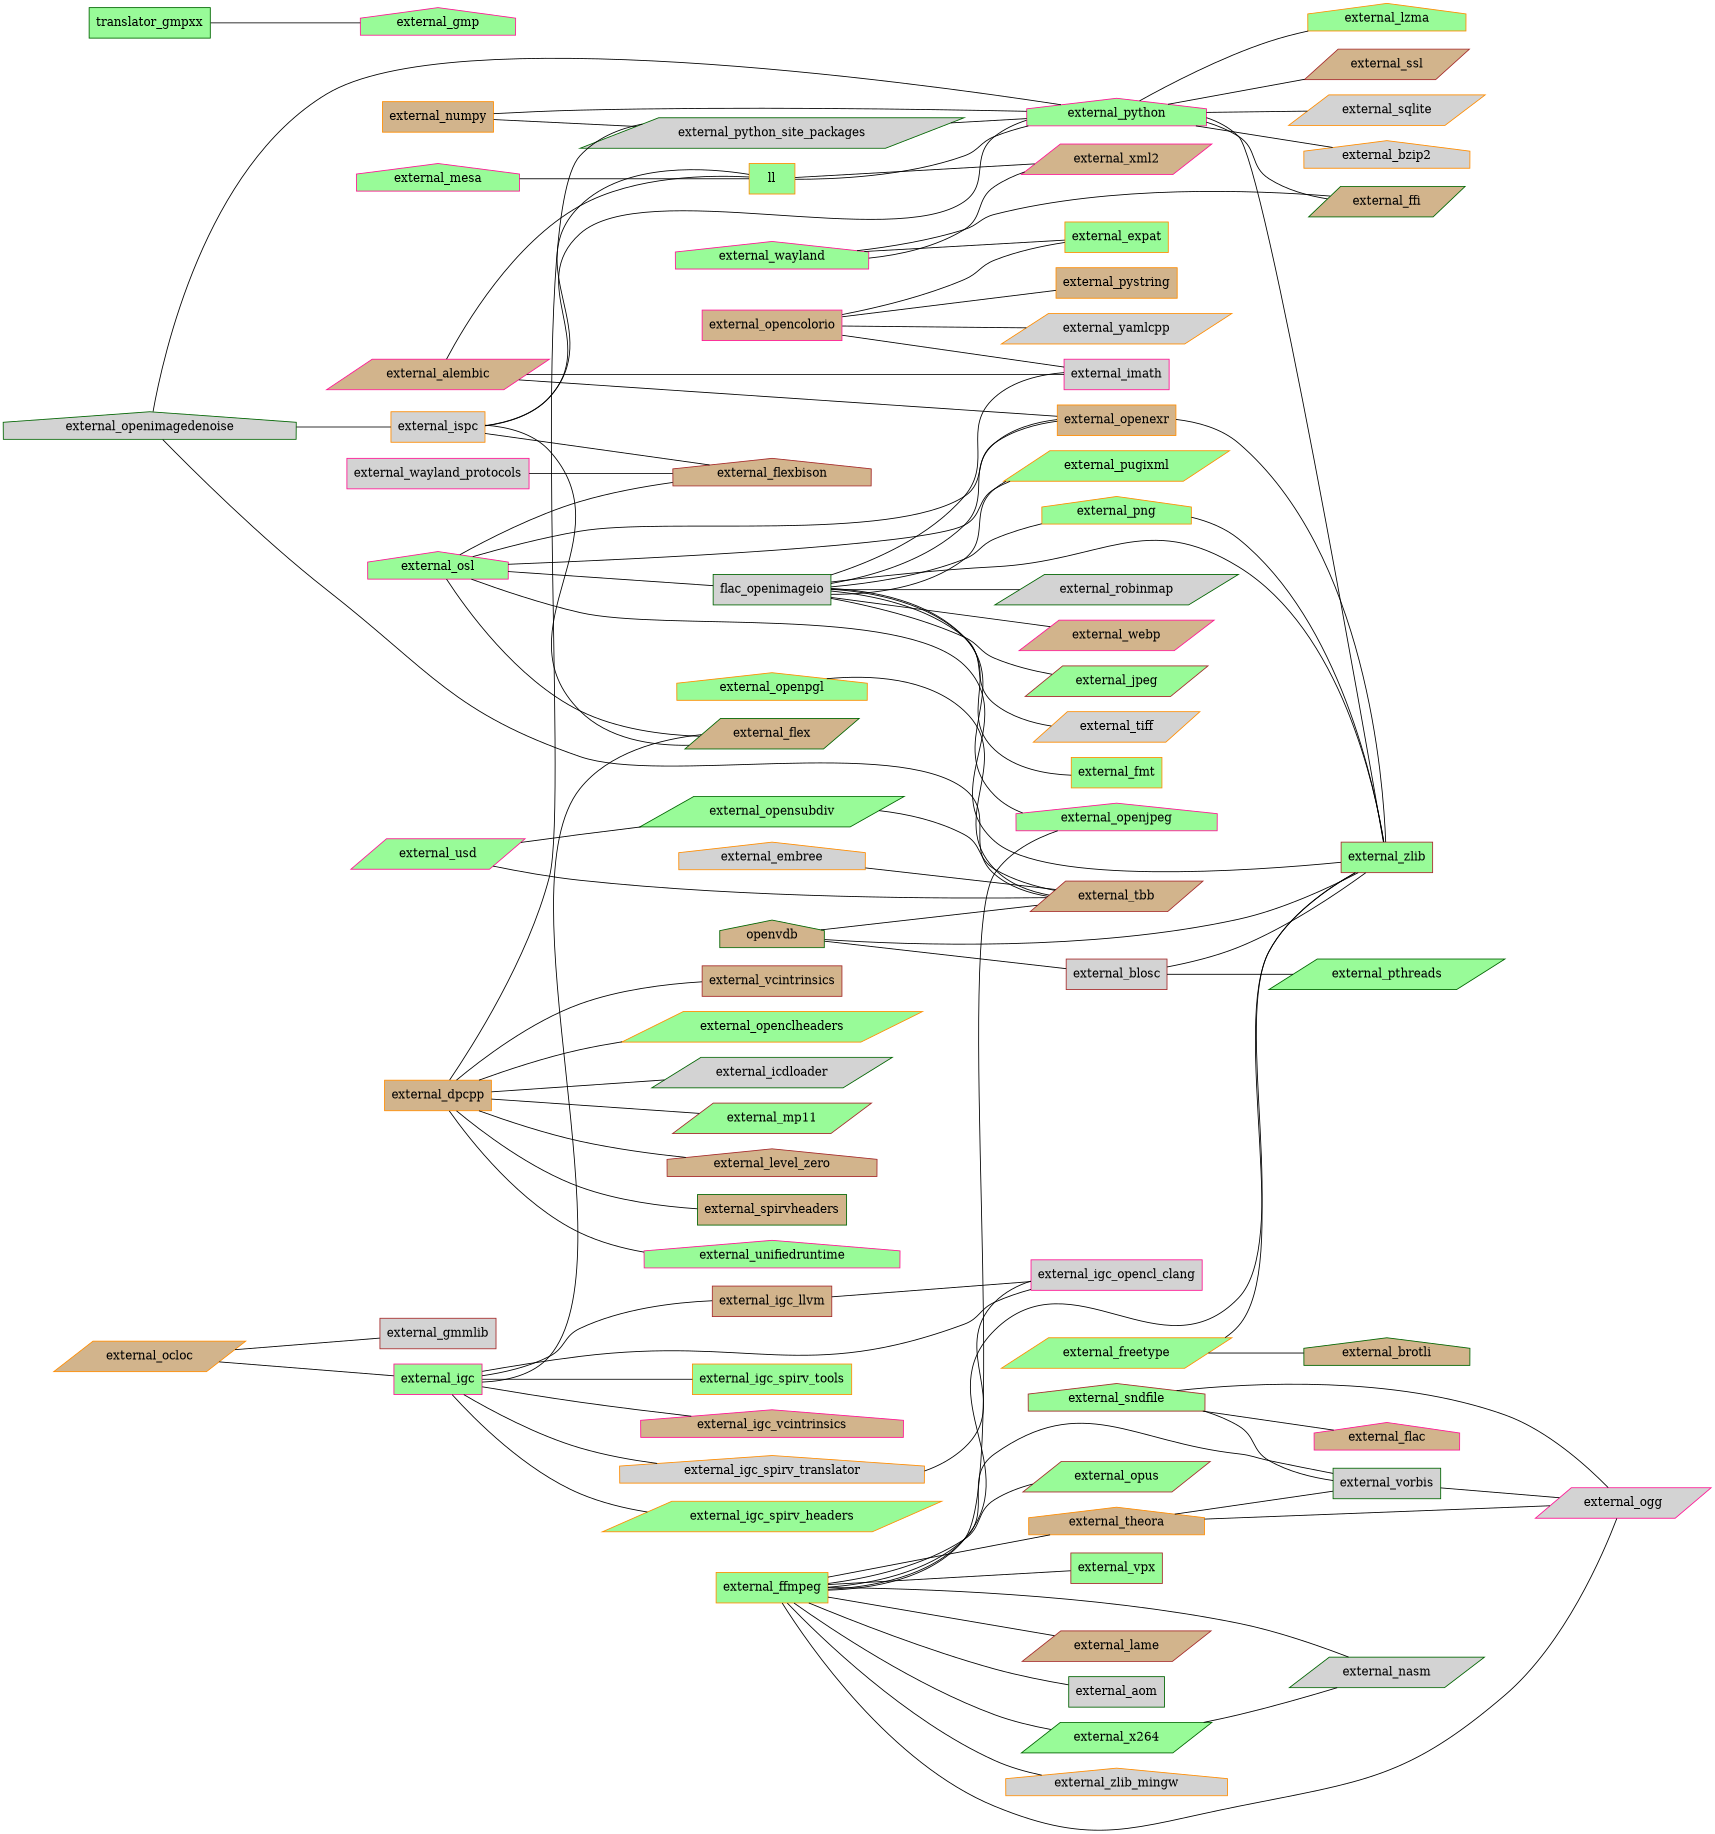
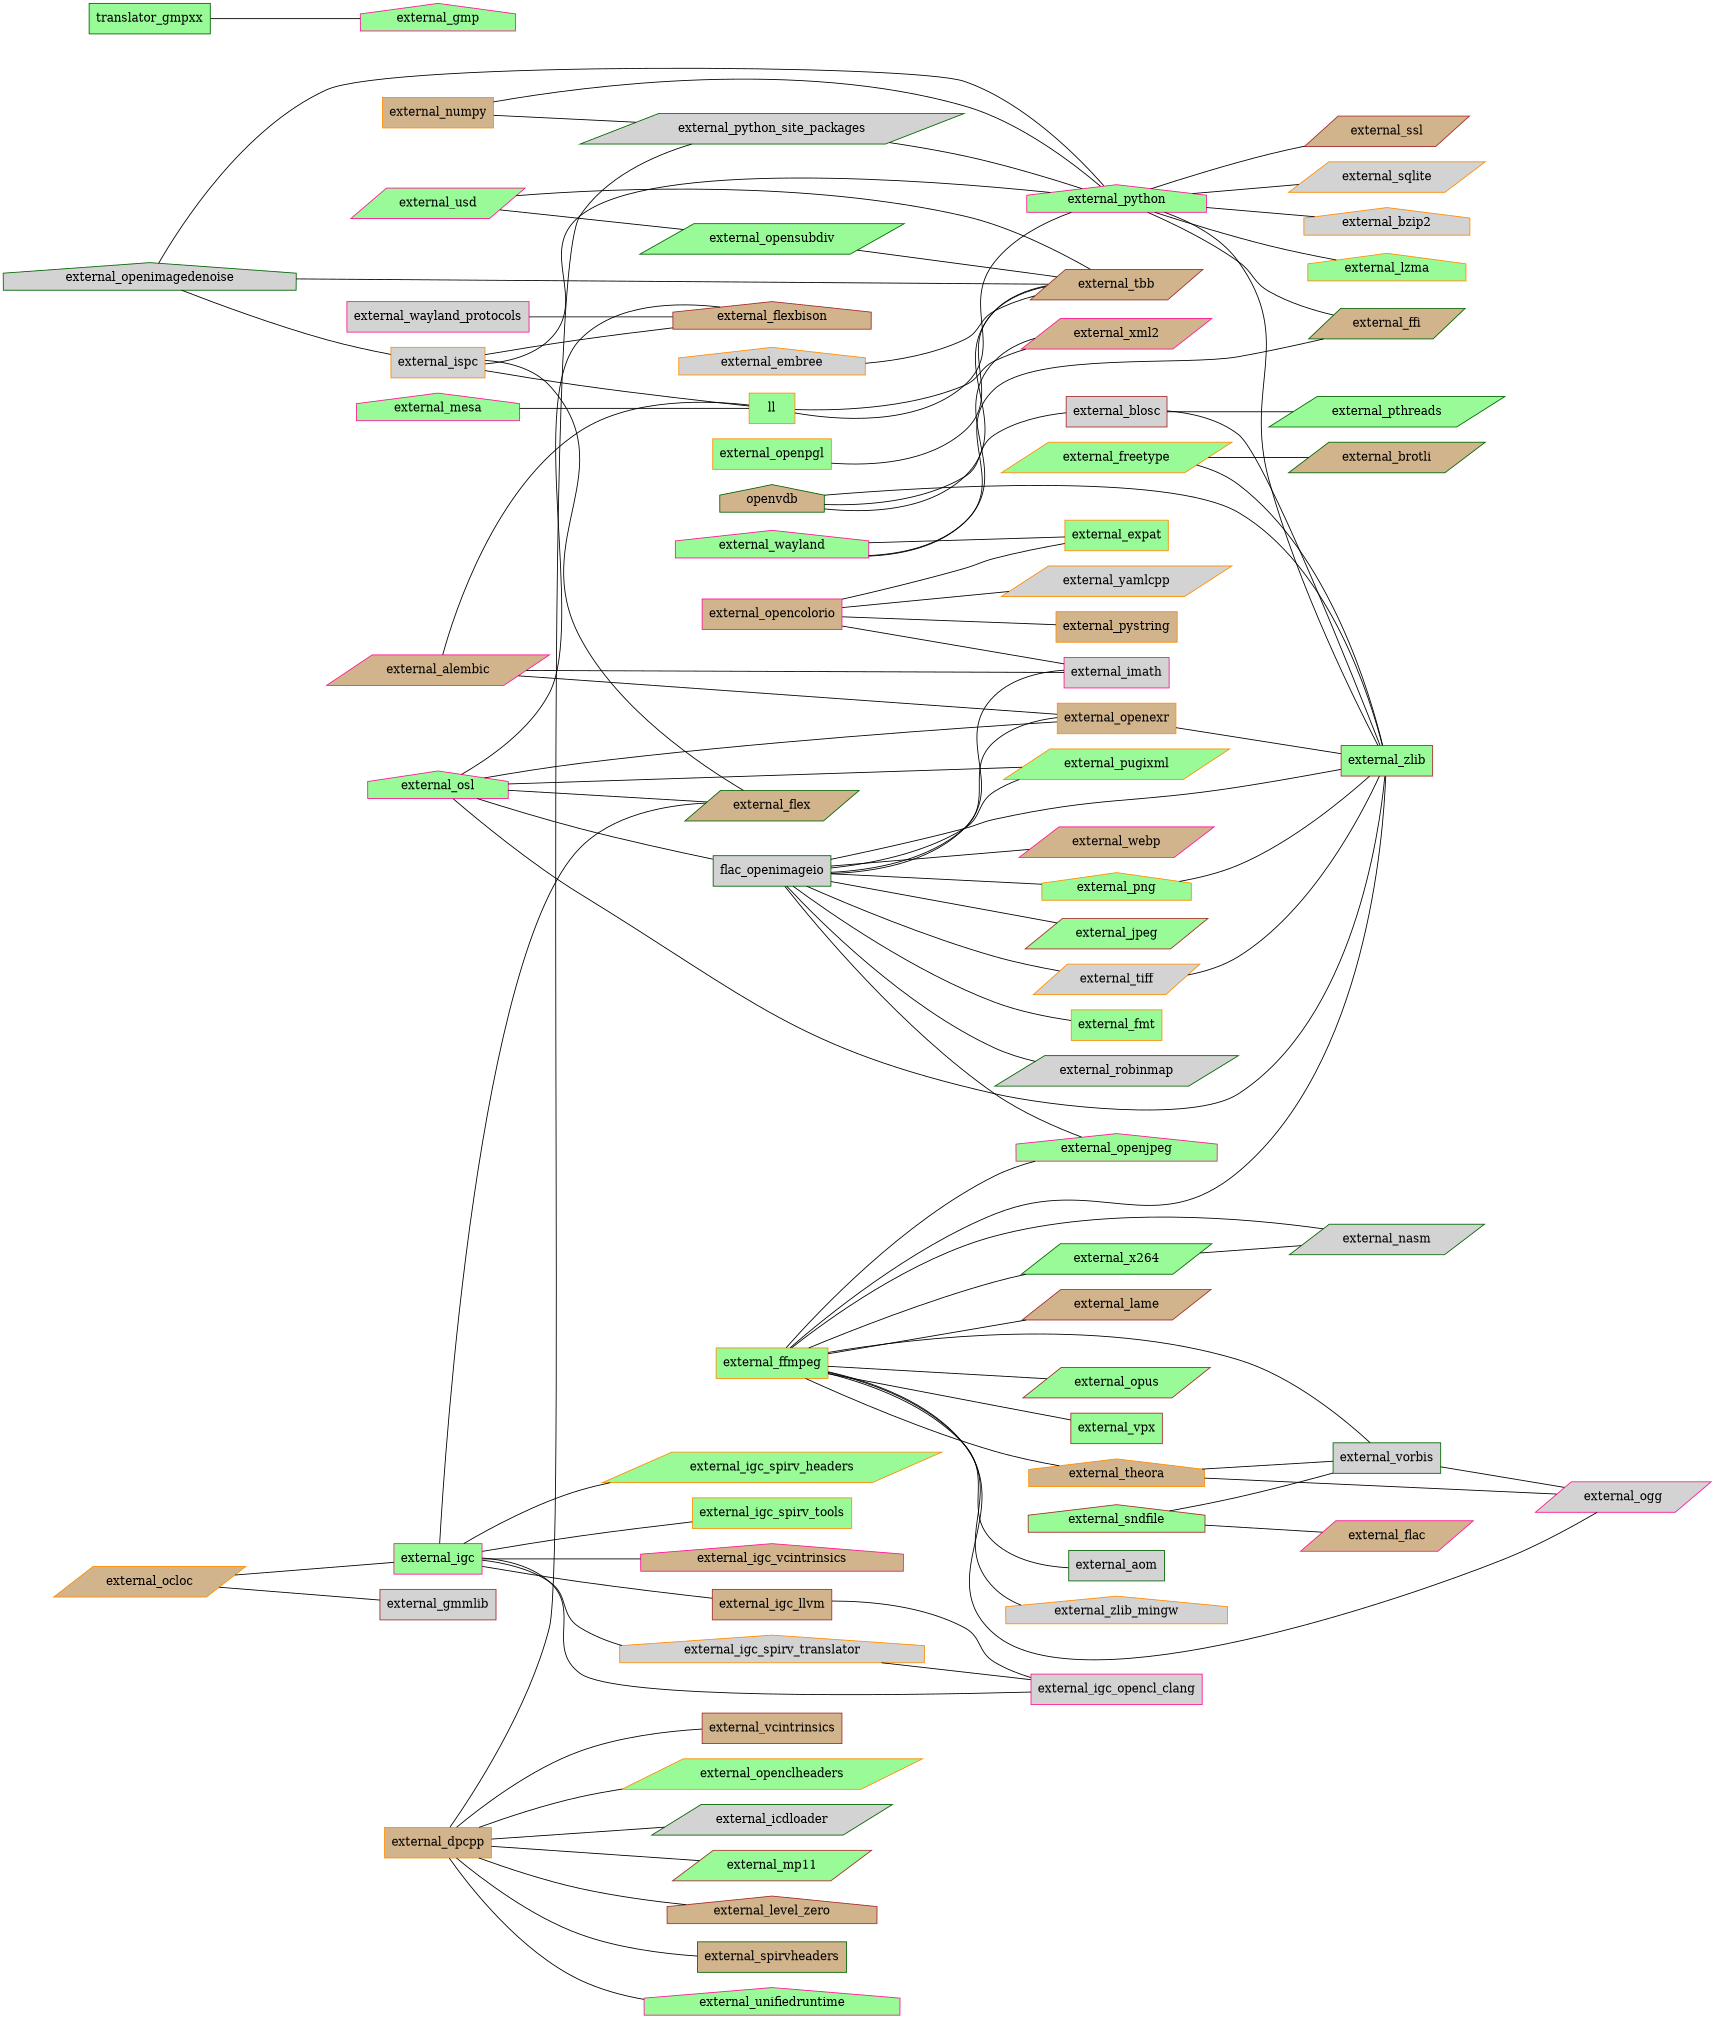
node "external_openpgl": shape house -> box
edge "external_zlib" -- "external_tiff": added
node "external_brotli": shape house -> parallelogram
edge "external_sndfile" -- "external_ogg": removed
node "external_flac": shape house -> parallelogram
